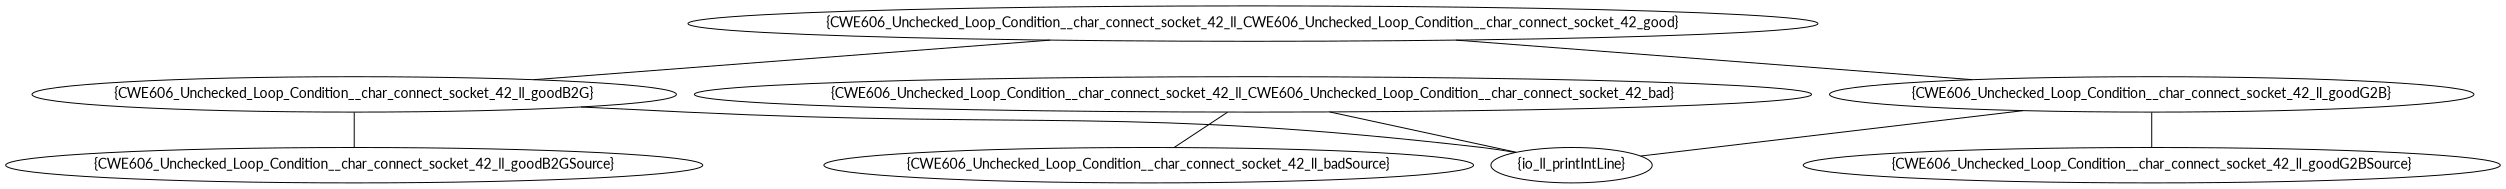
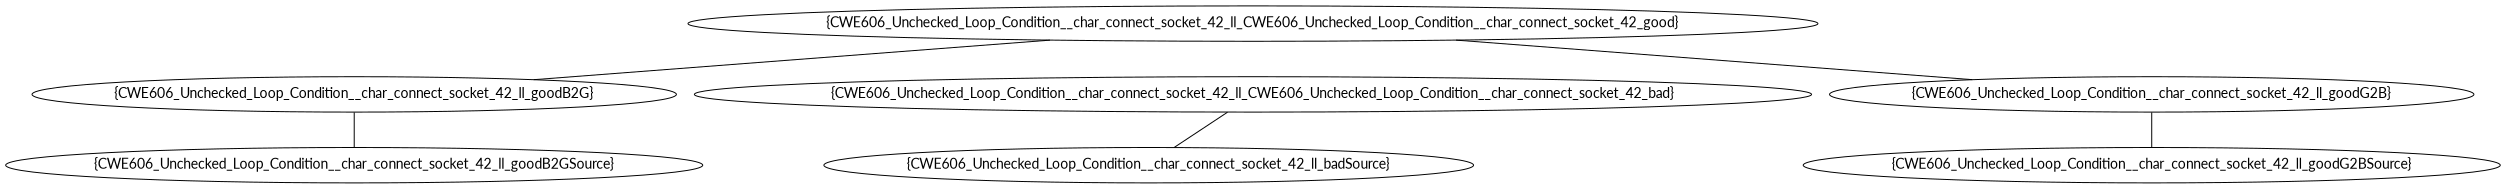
node "{io_ll_printIntLine}": removed
